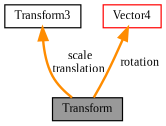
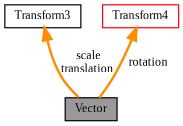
node "Vector4": label "Vector4" -> "Transform4"
node "Transform": label "Transform" -> "Vector"
